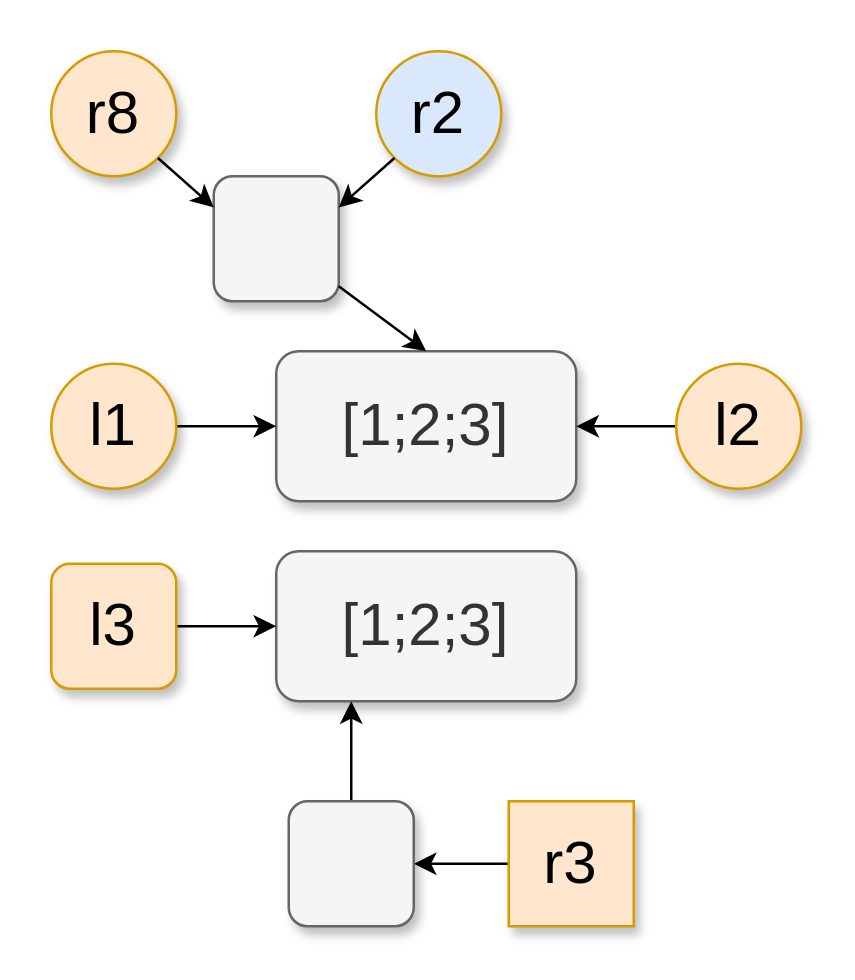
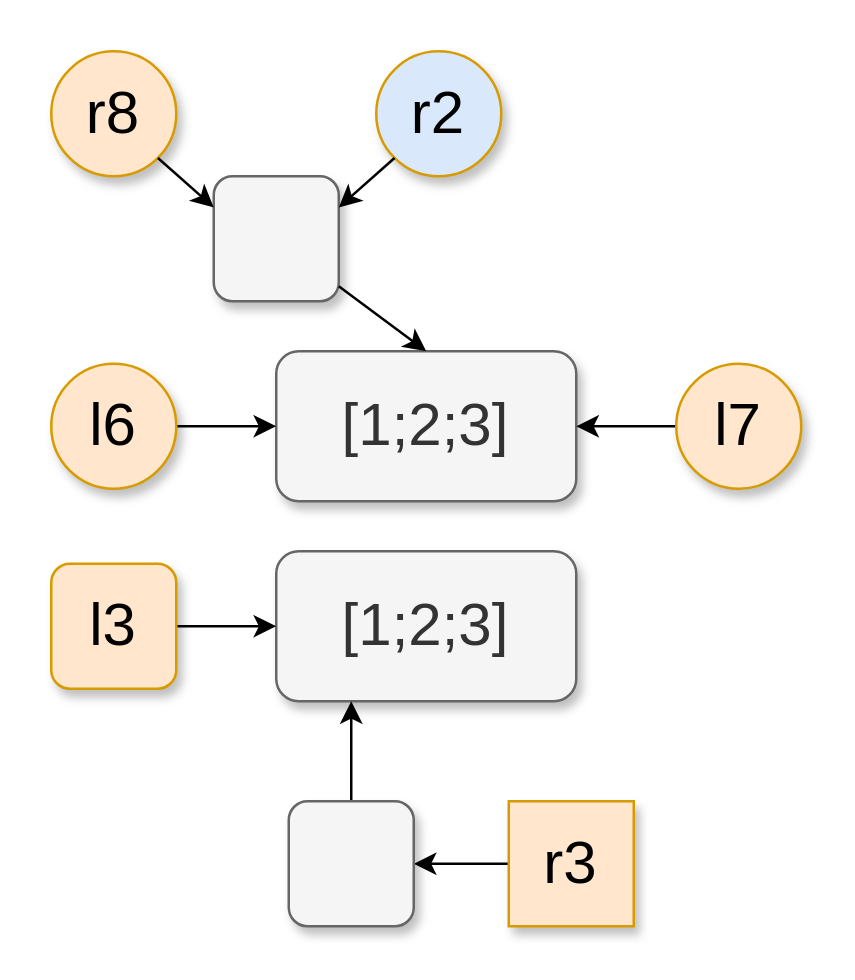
node "l1": label "l1" -> "l6"
node "l2": label "l2" -> "l7"
